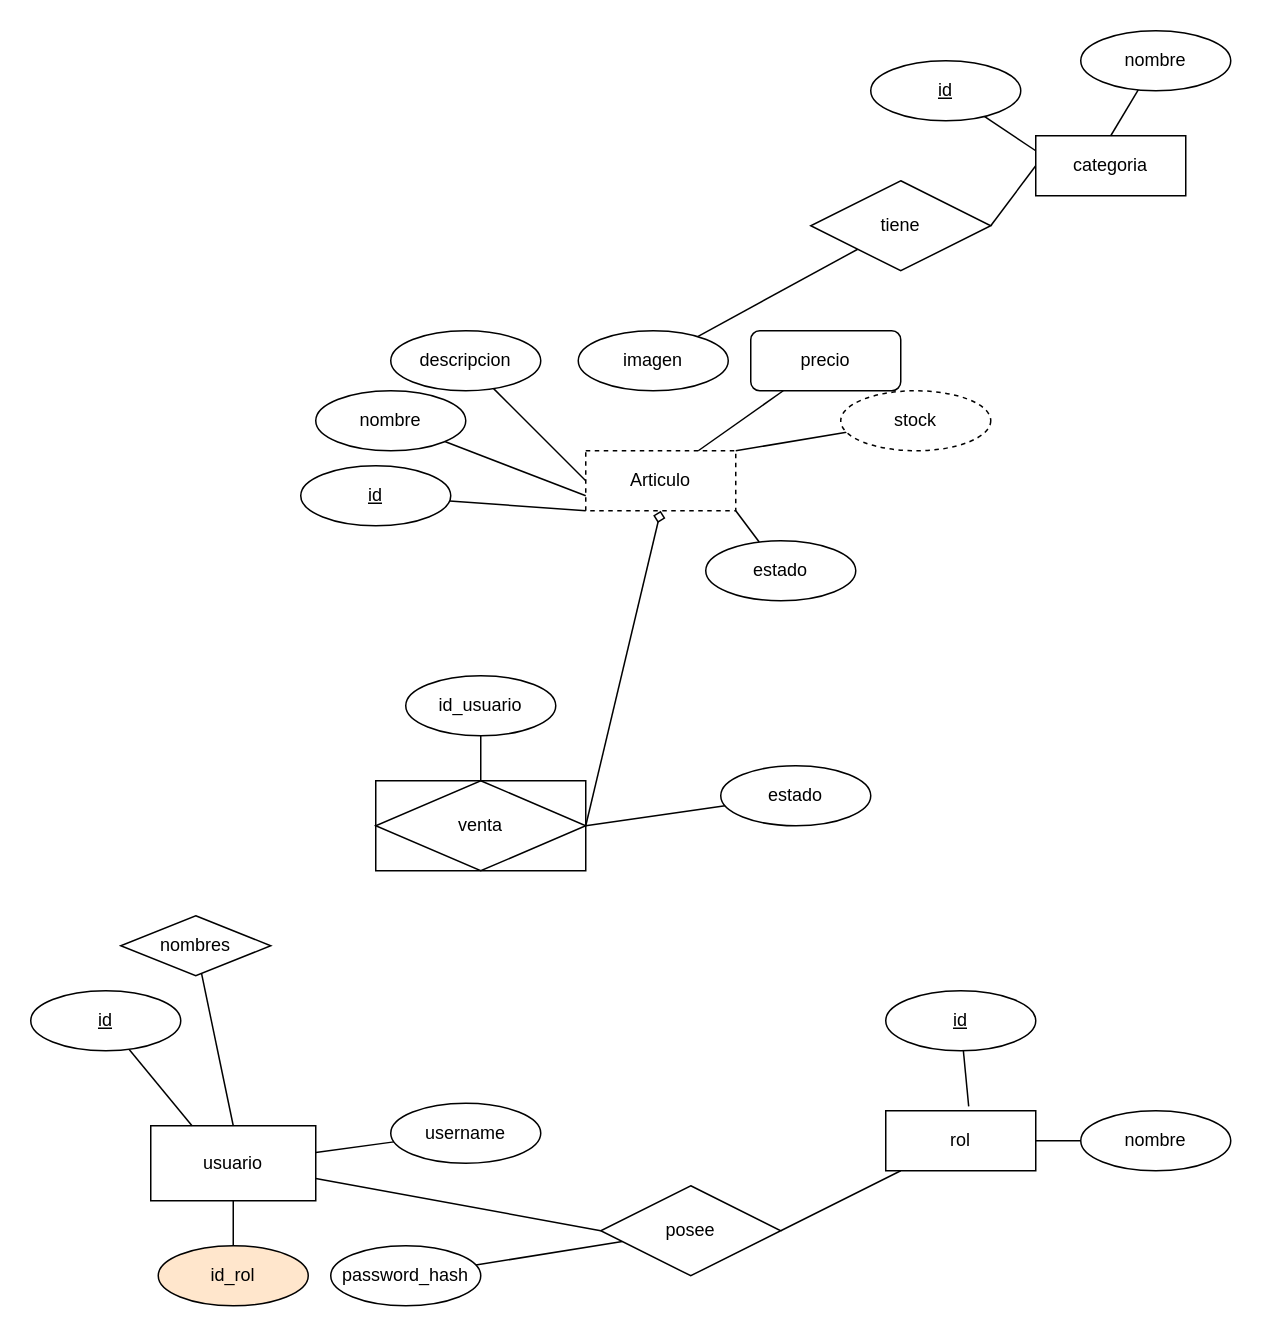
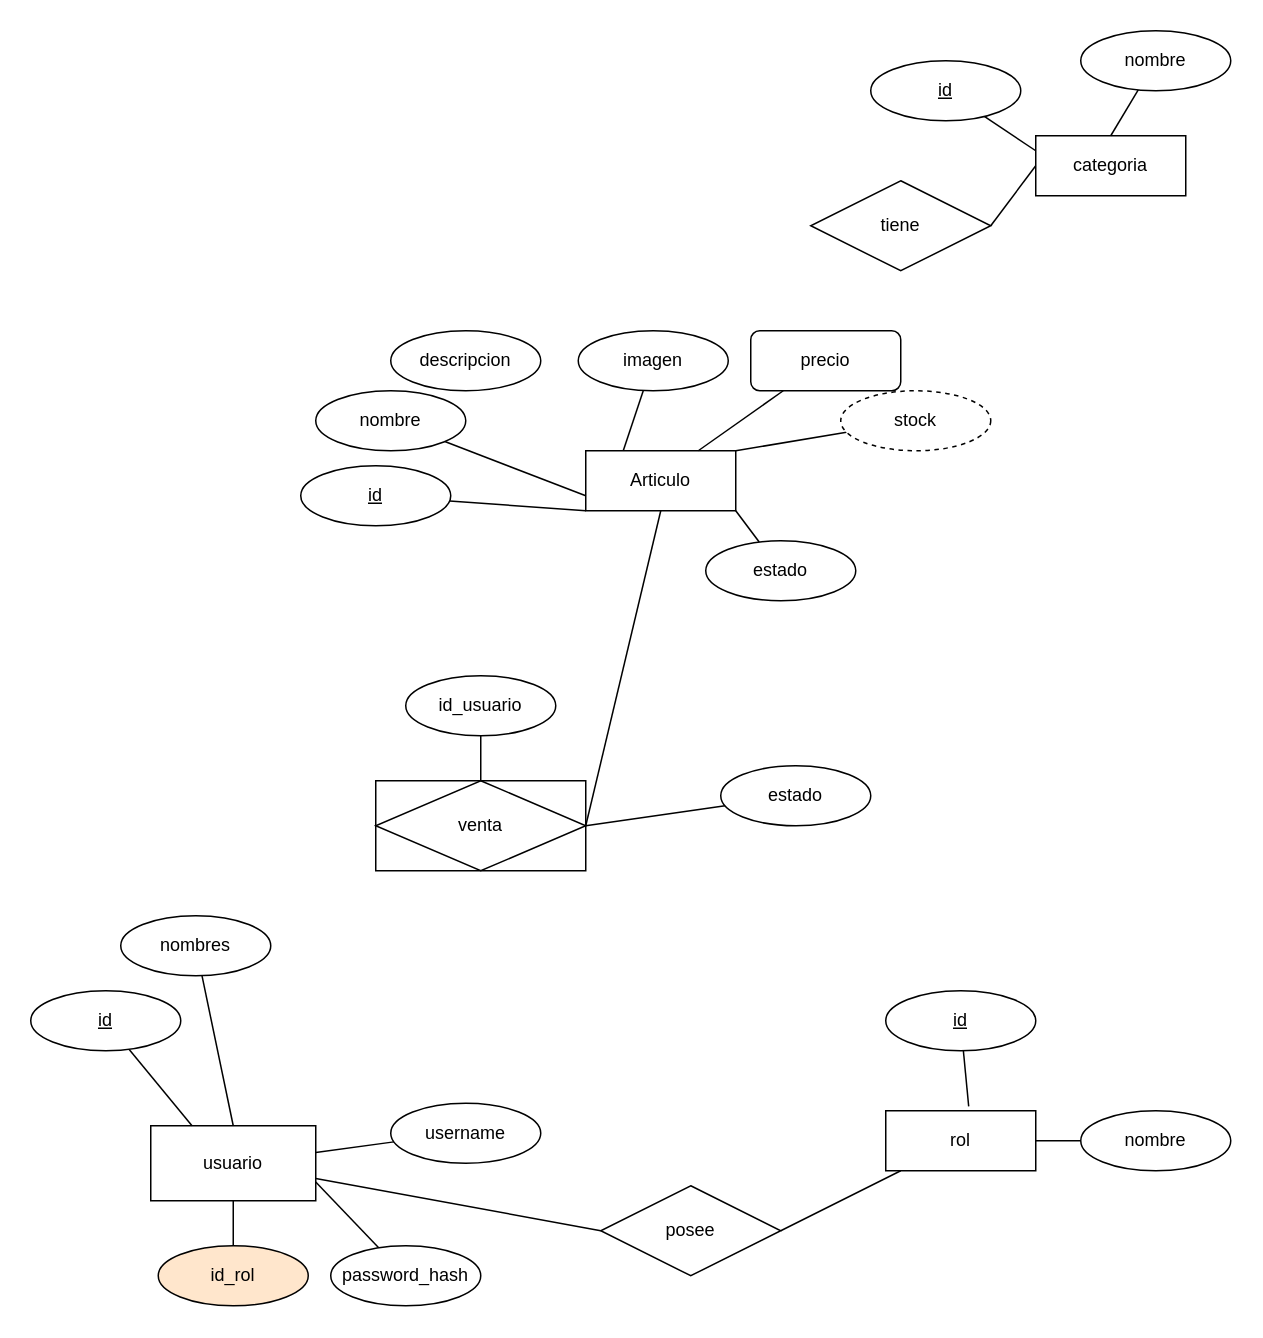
edge "tiene" -- "imagen": now "Articulo" -- "imagen"
edge "descripcion" -- "Articulo": removed
node "Articulo": style dashed -> solid
edge "venta" -> "Articulo": arrowhead diamond -> none
node "nombres": shape diamond -> ellipse
edge "posee" -- "password_hash": now "usuario" -- "password_hash"
